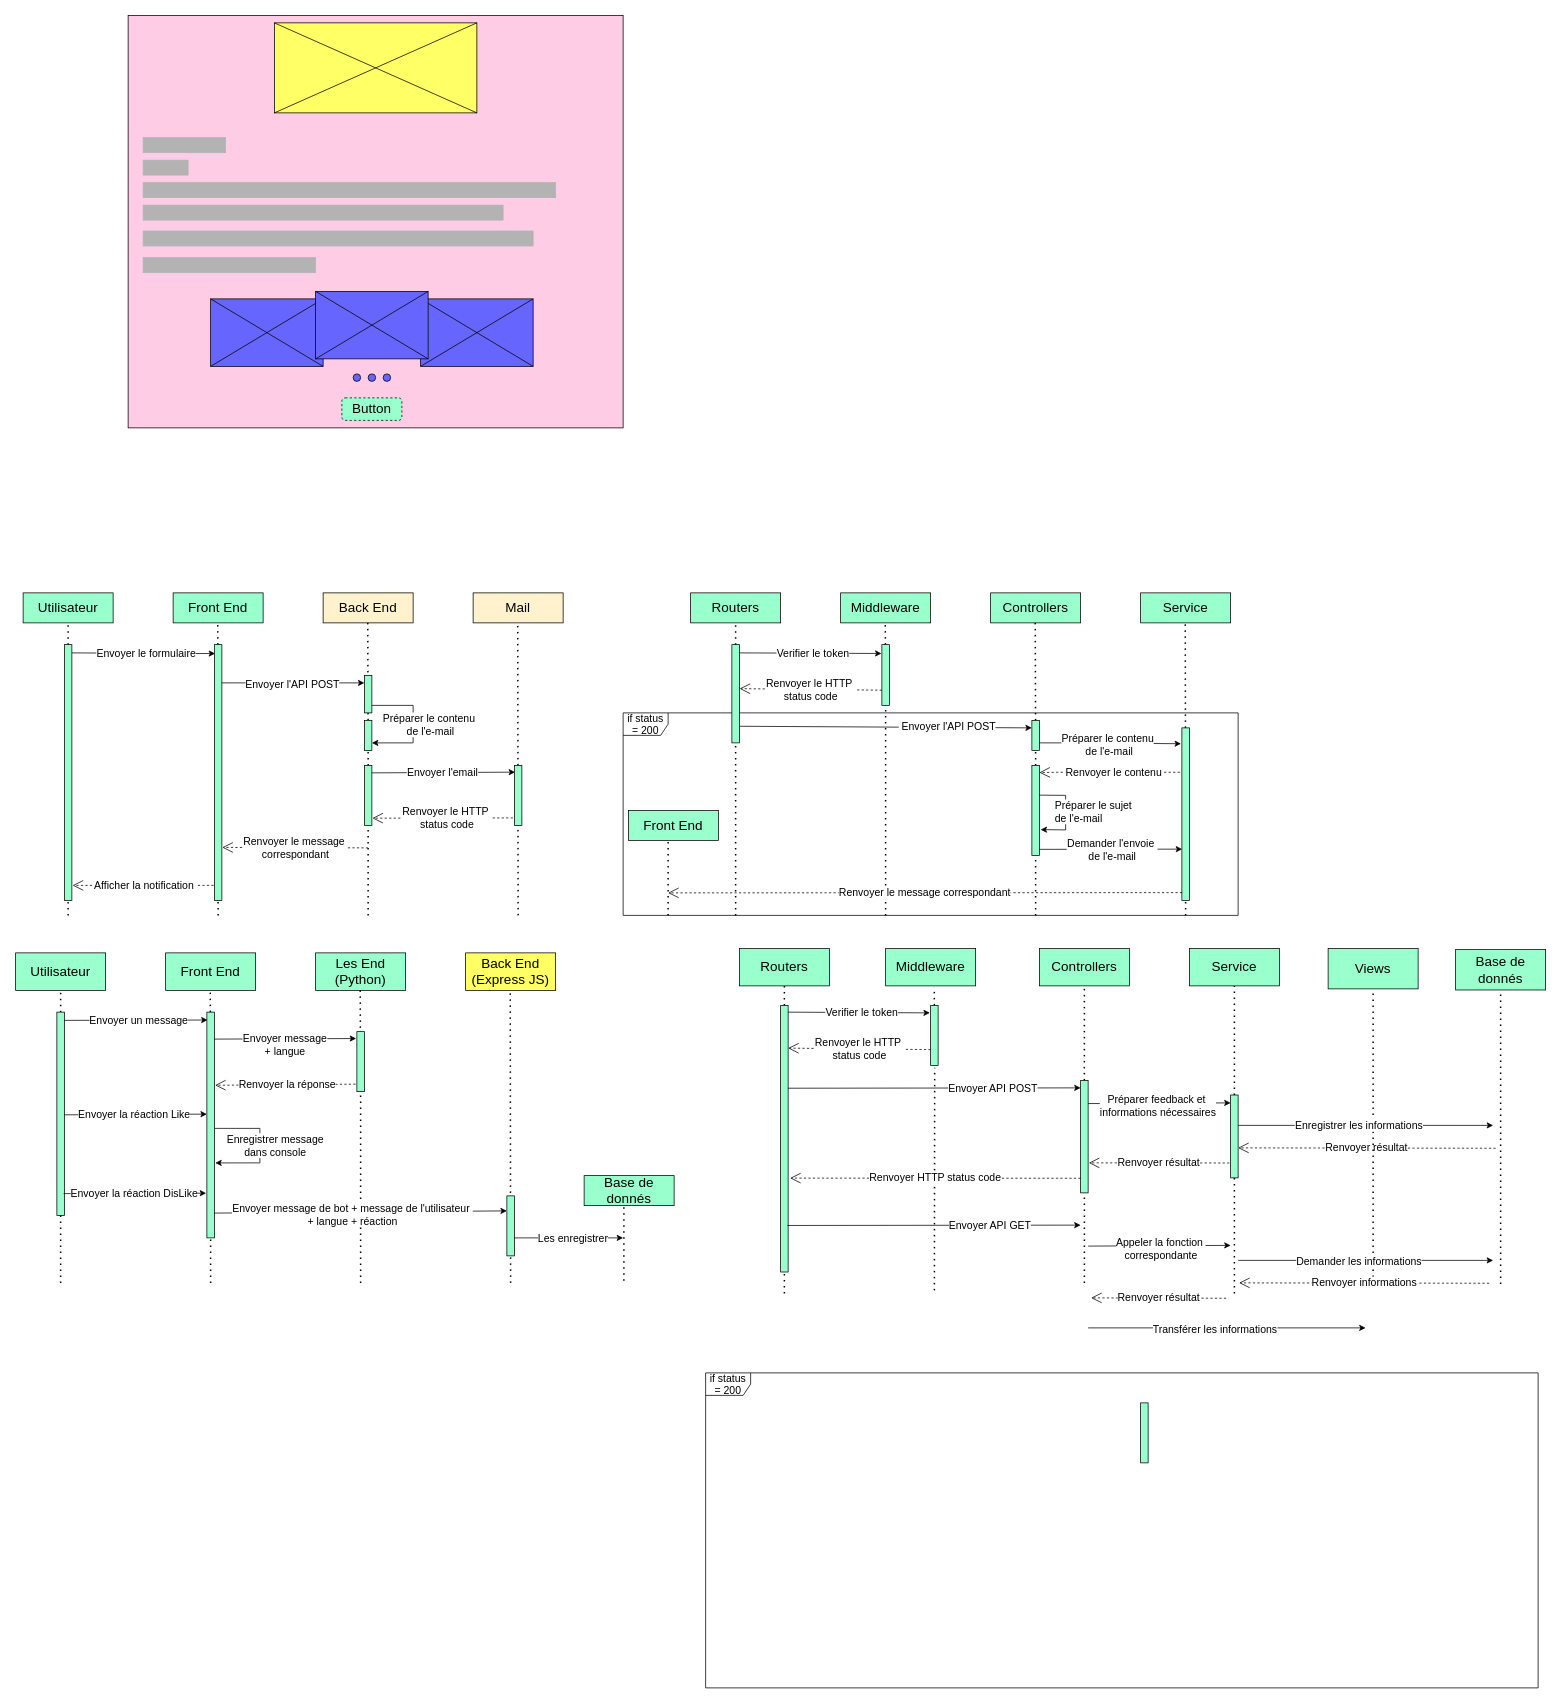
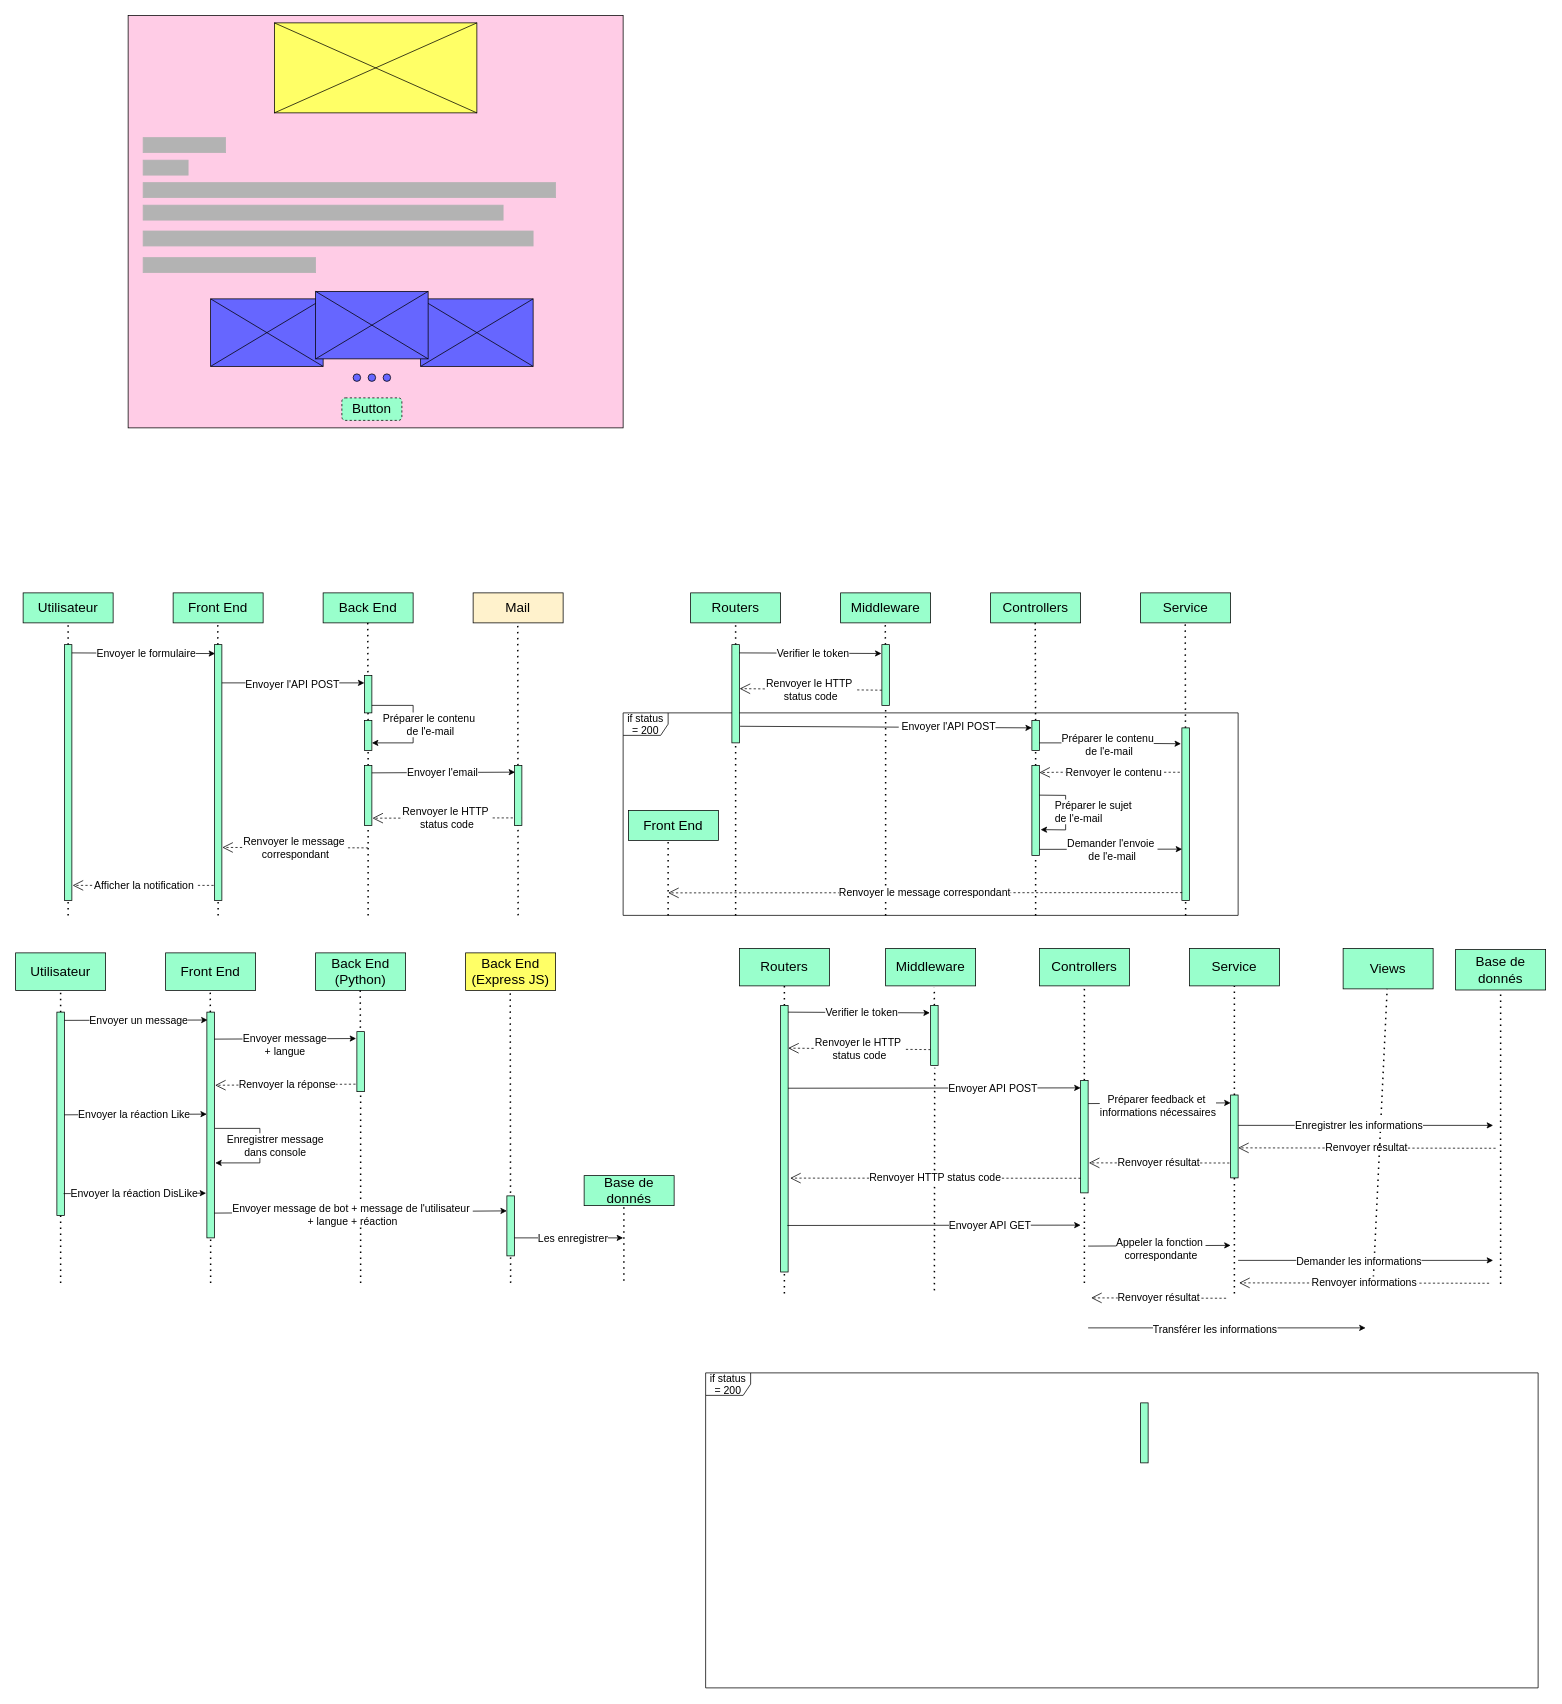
node "Back End": fillcolor #fff2cc -> #99ffcc
node "Views": moved (1373, 969) -> (1388, 969)
node "Les End (Python)": label "Les End (Python)" -> "Back End (Python)"
